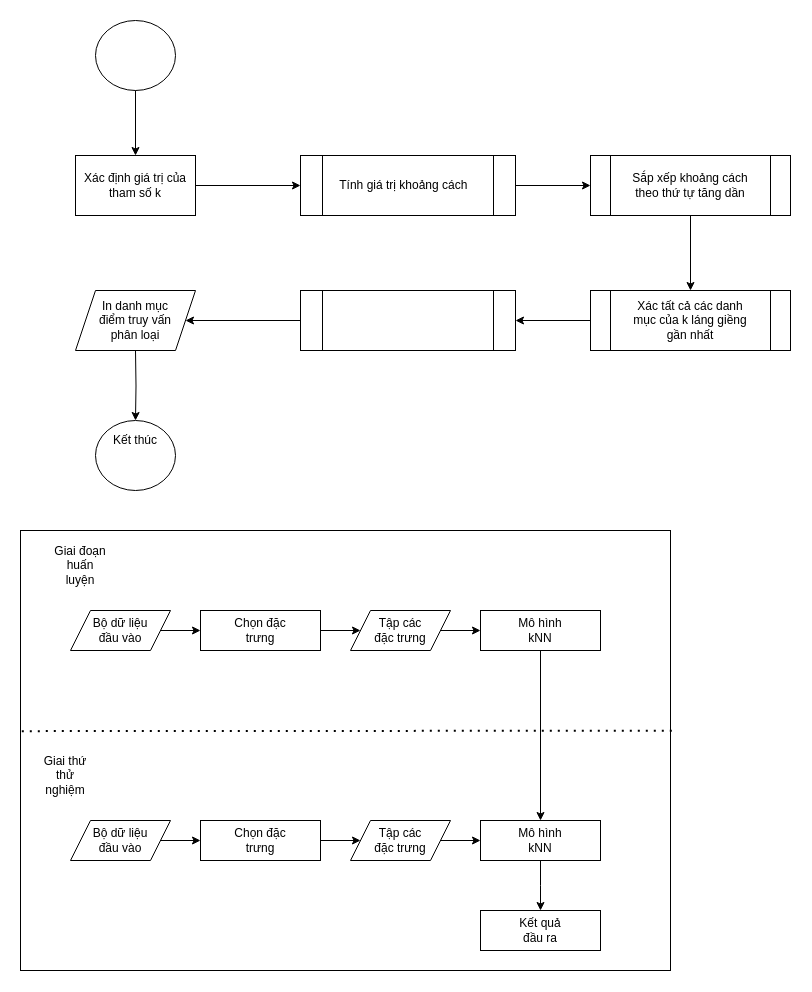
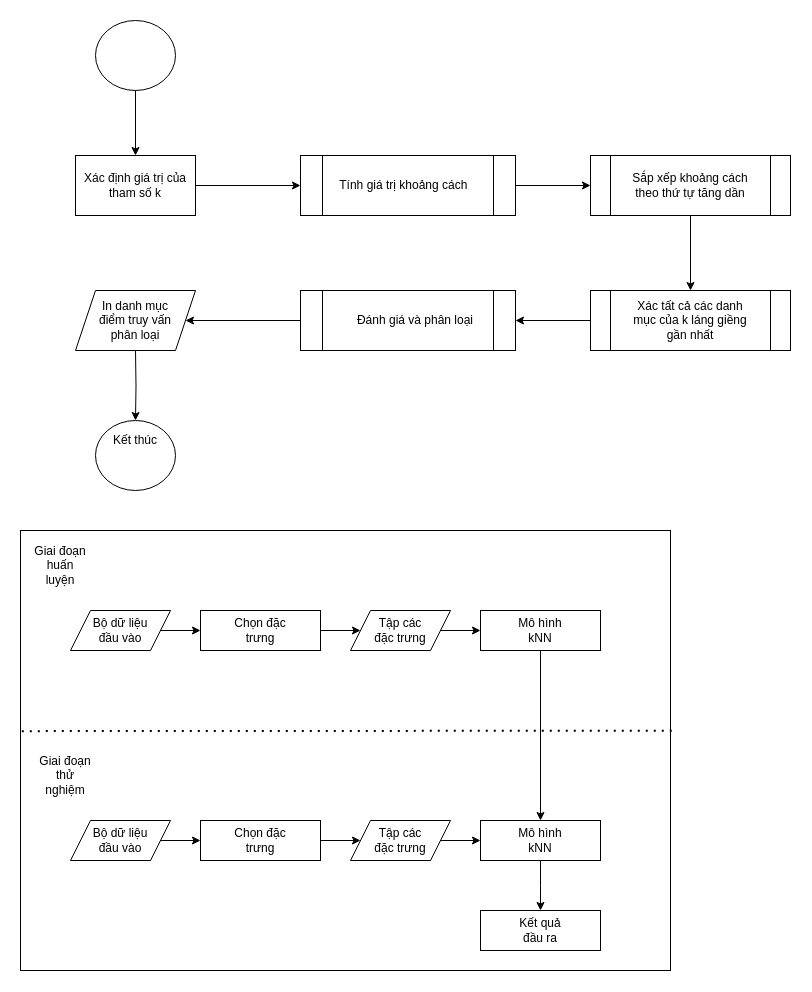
node "Đánh giá và phân loại": added
node "Giai đoạn huấn luyện": moved (81, 566) -> (61, 566)
node "Giai thứ thử nghiệm": label "Giai thứ thử nghiệm" -> "Giai đoạn thử nghiệm"
